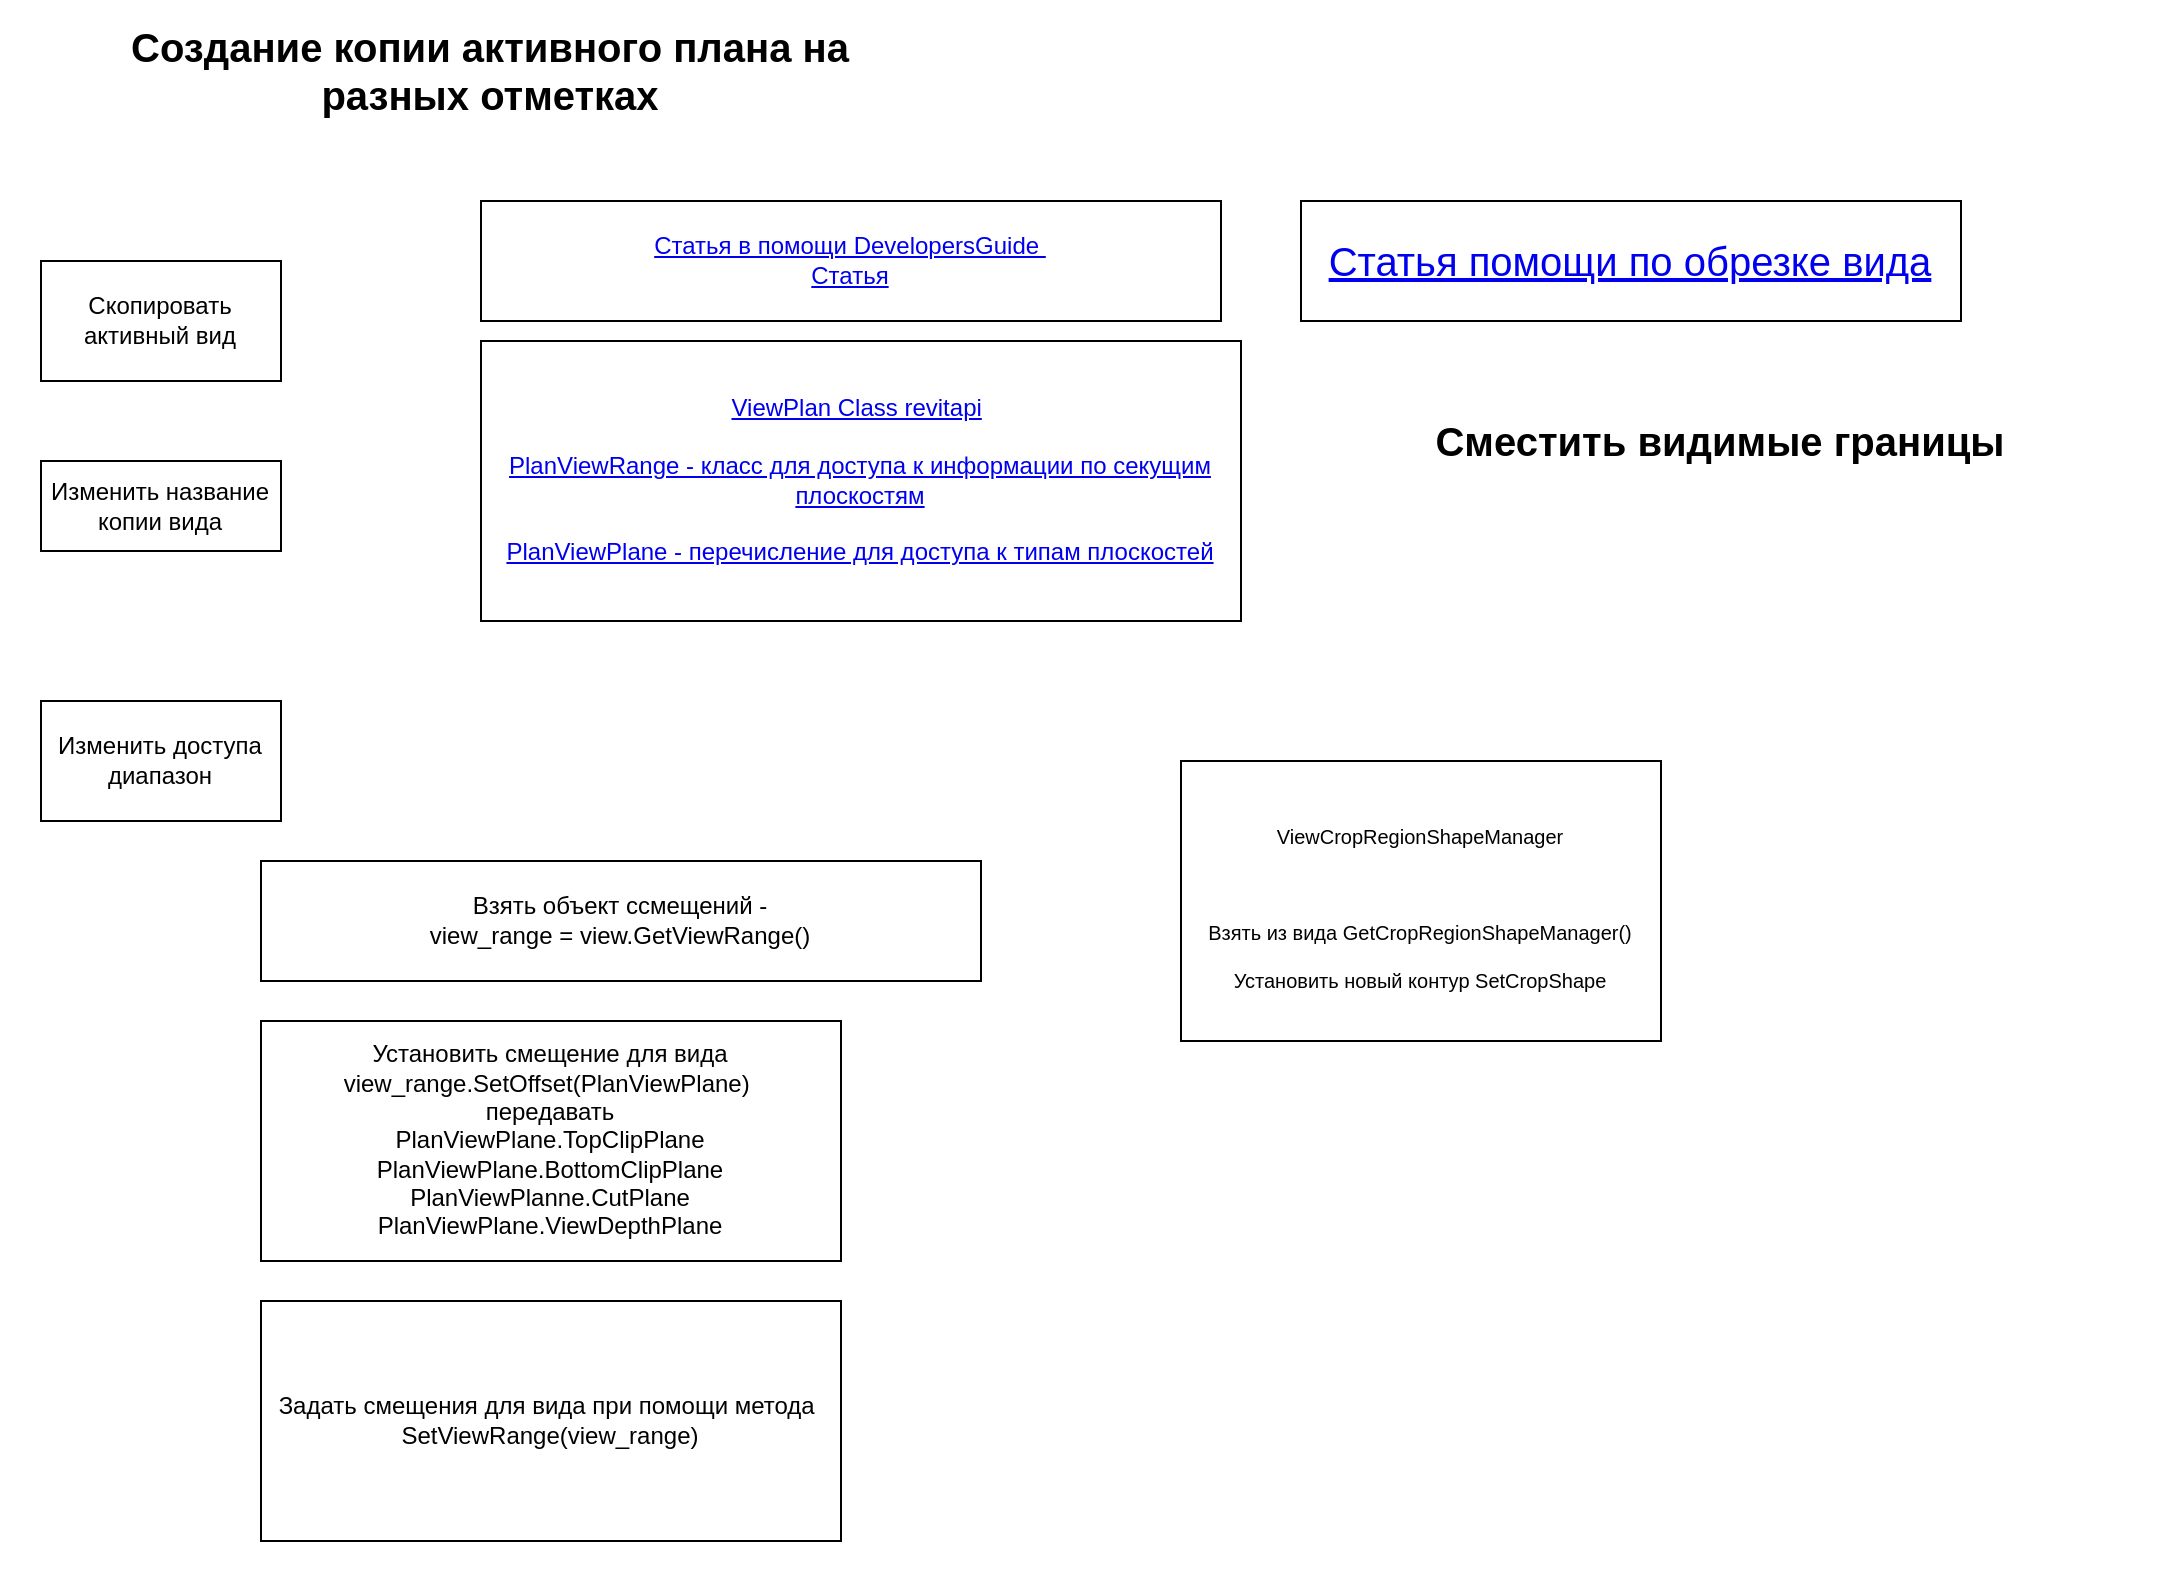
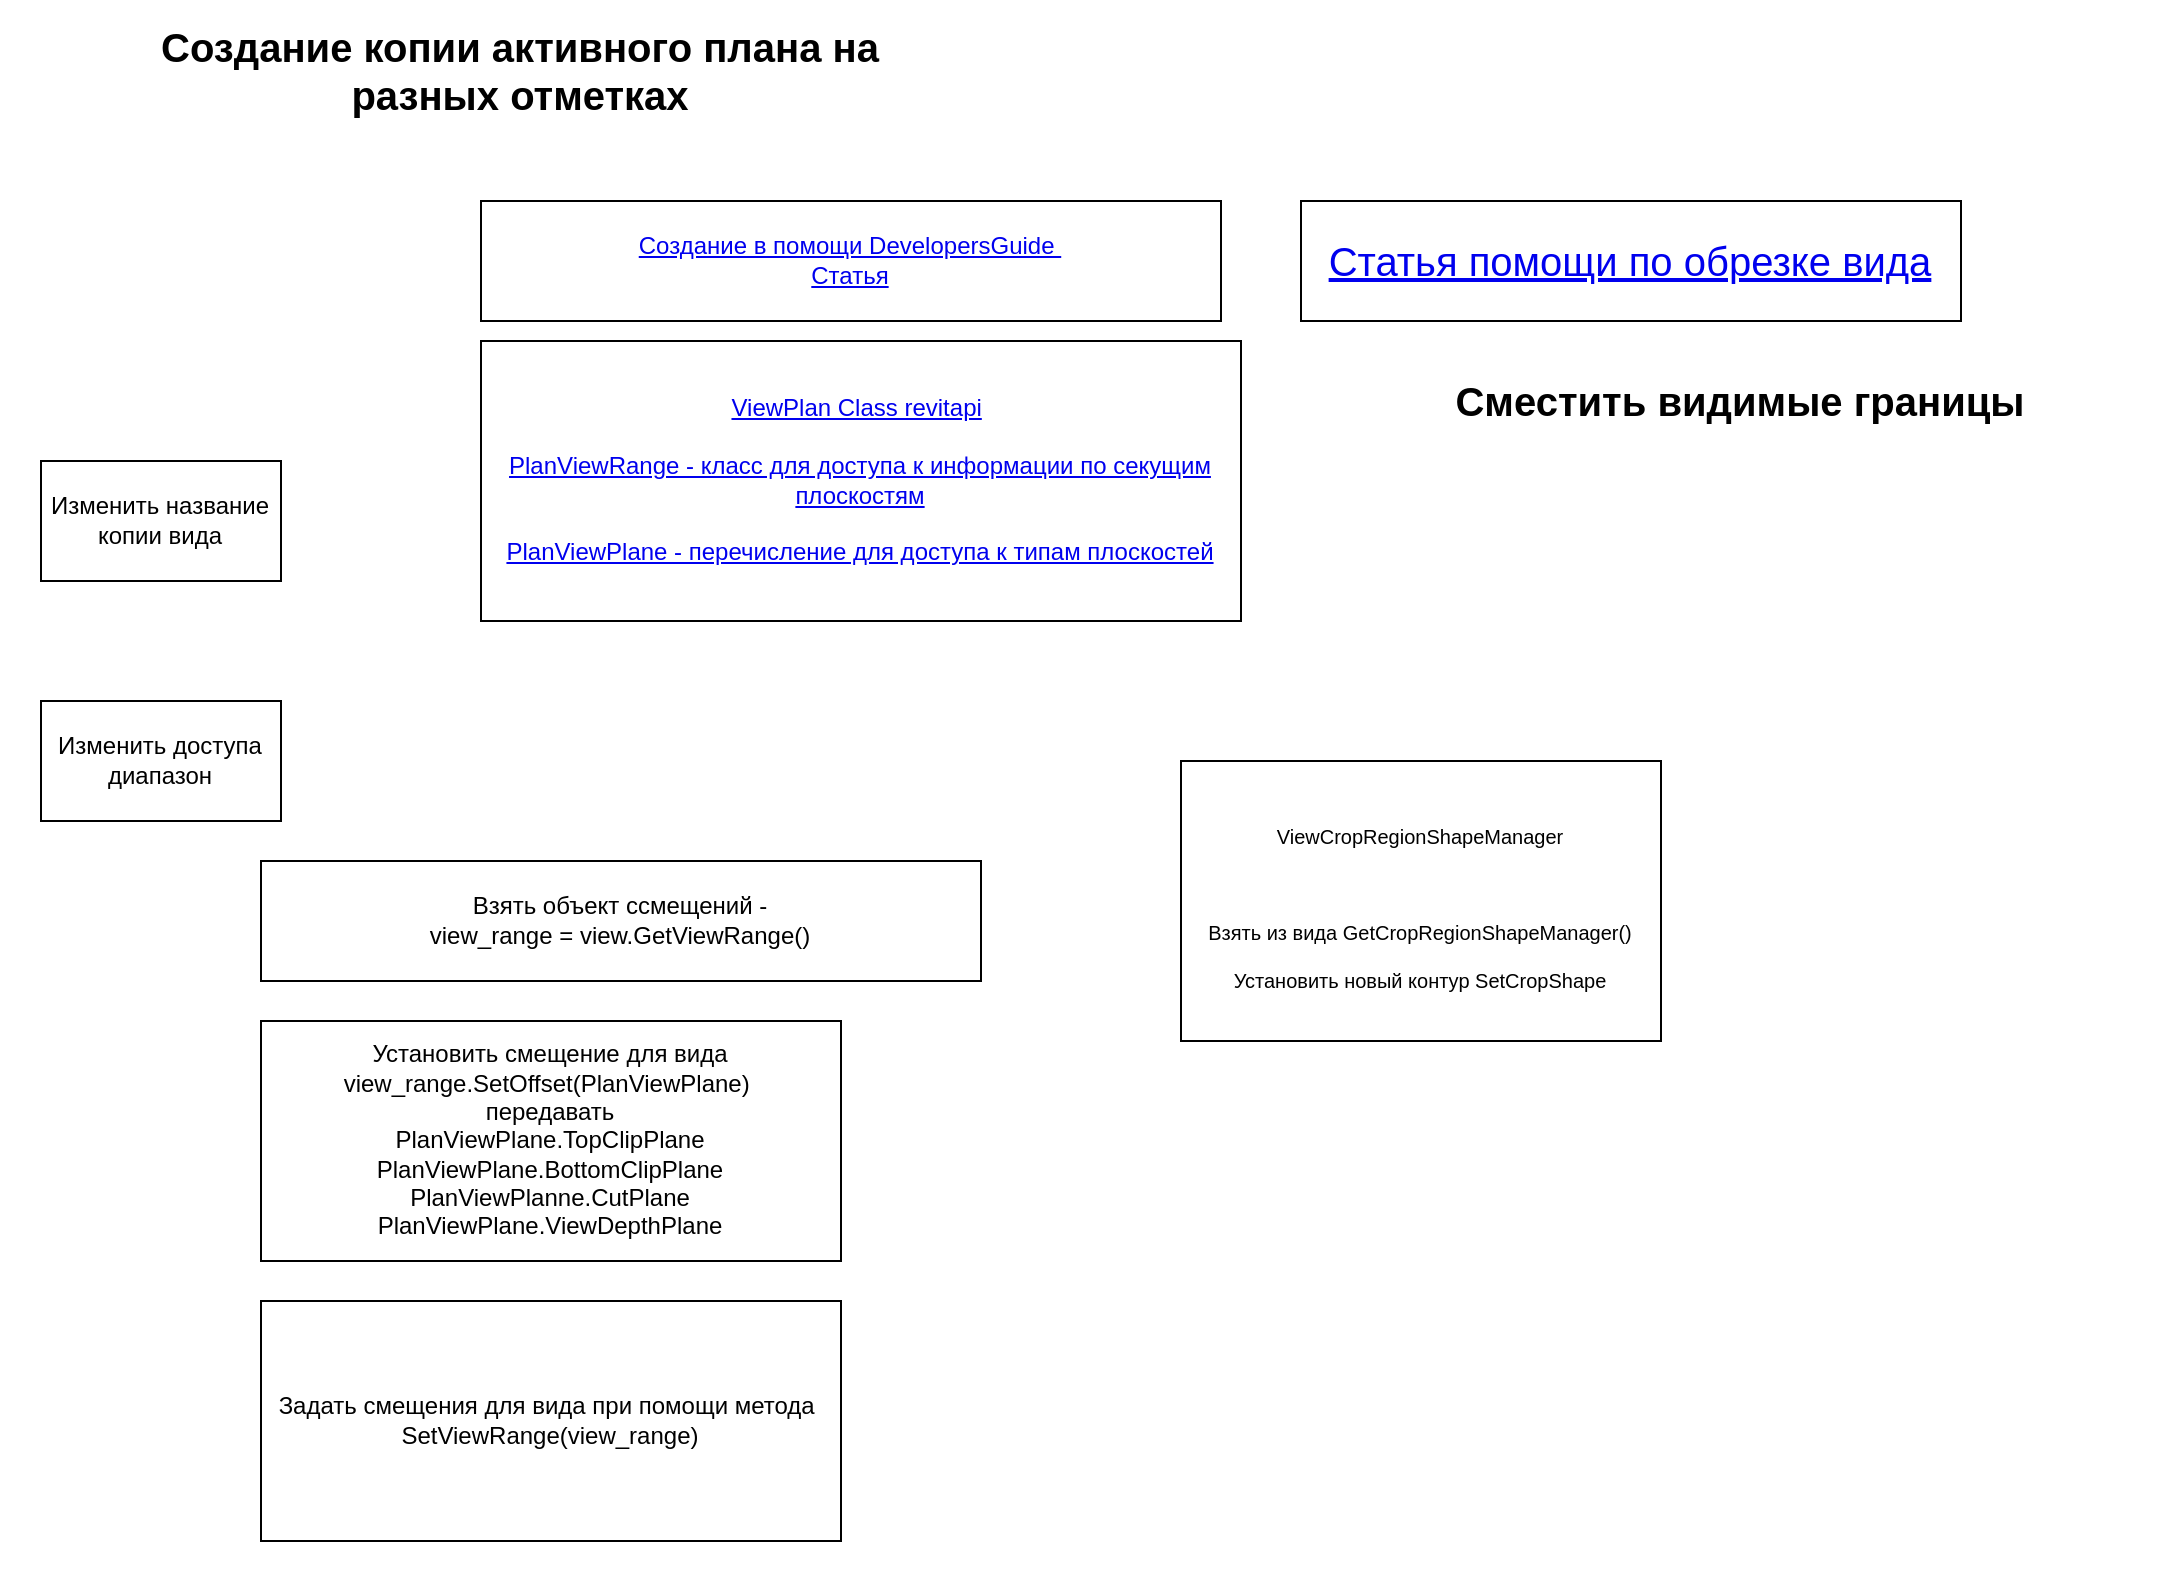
node "Создание копии активного плана на разных отметках": moved (491, 71) -> (521, 71)
node "Статья в помощи DevelopersGuide Статья": label "Статья в помощи DevelopersGuide Статья" -> "Создание в помощи DevelopersGuide Статья"
node "Скопировать активный вид": removed
node "Сместить видимые границы": moved (1721, 441) -> (1741, 401)
node "Изменить название копии вида": size 240x90 -> 240x120
